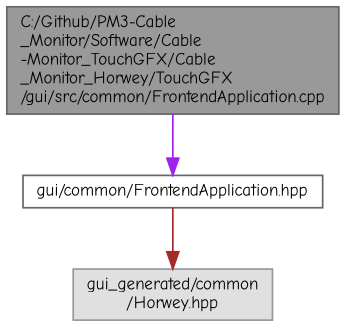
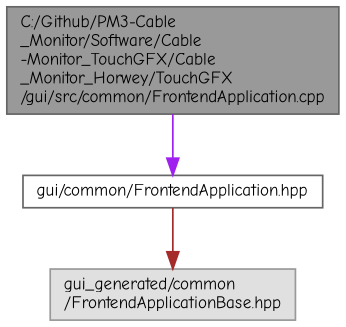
node "gui_generated/common /Horwey.hpp": label "gui_generated/common /Horwey.hpp" -> "gui_generated/common /FrontendApplicationBase.hpp"
